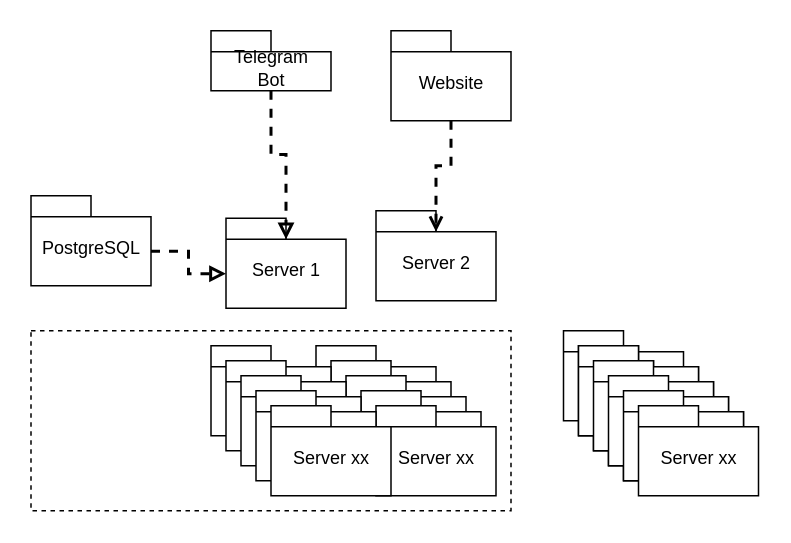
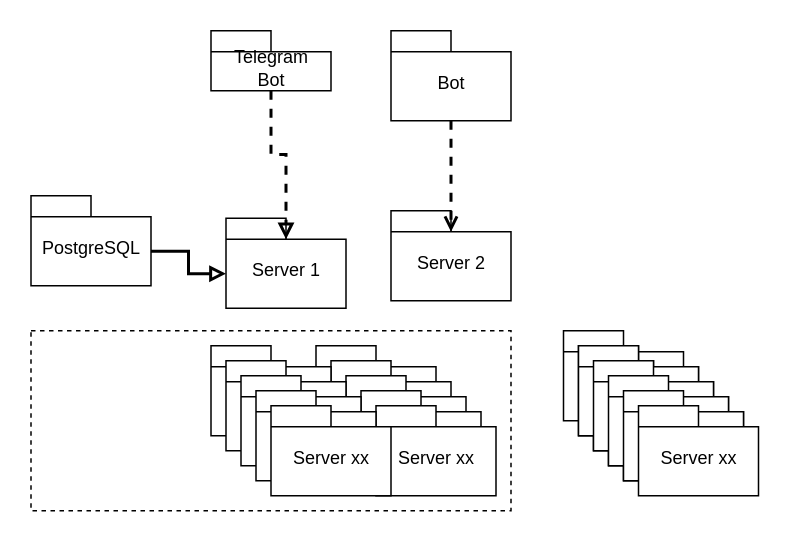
node "Website": label "Website" -> "Bot"
edge "PostgreSQL" -> "Server 1": style dashed -> solid
node "Server 2": moved (436, 256) -> (451, 256)
